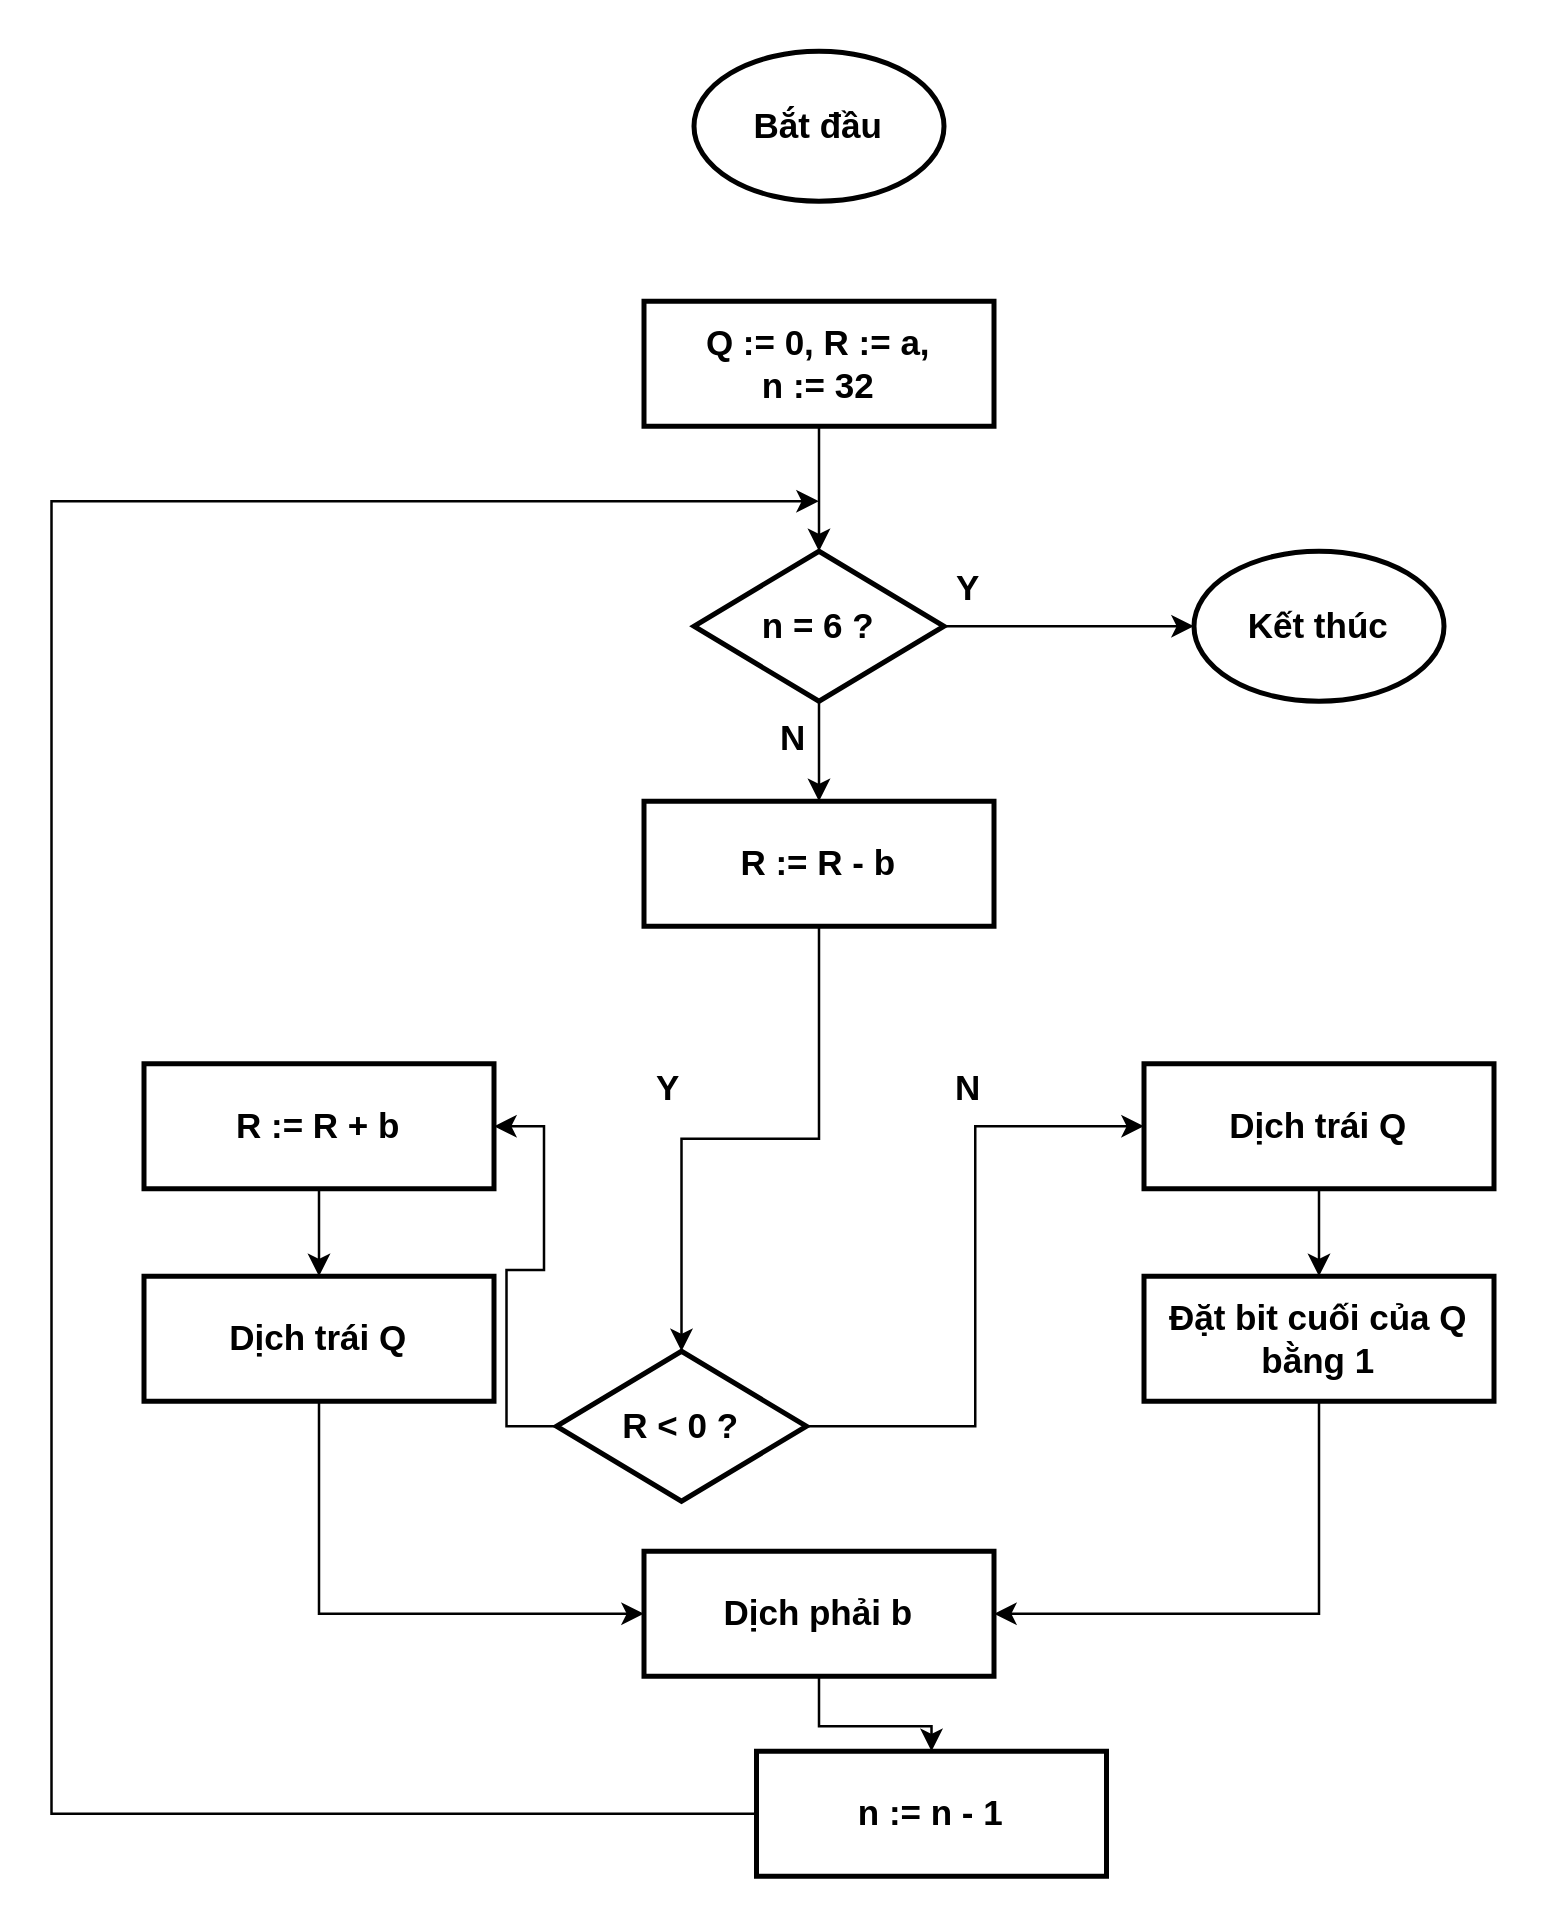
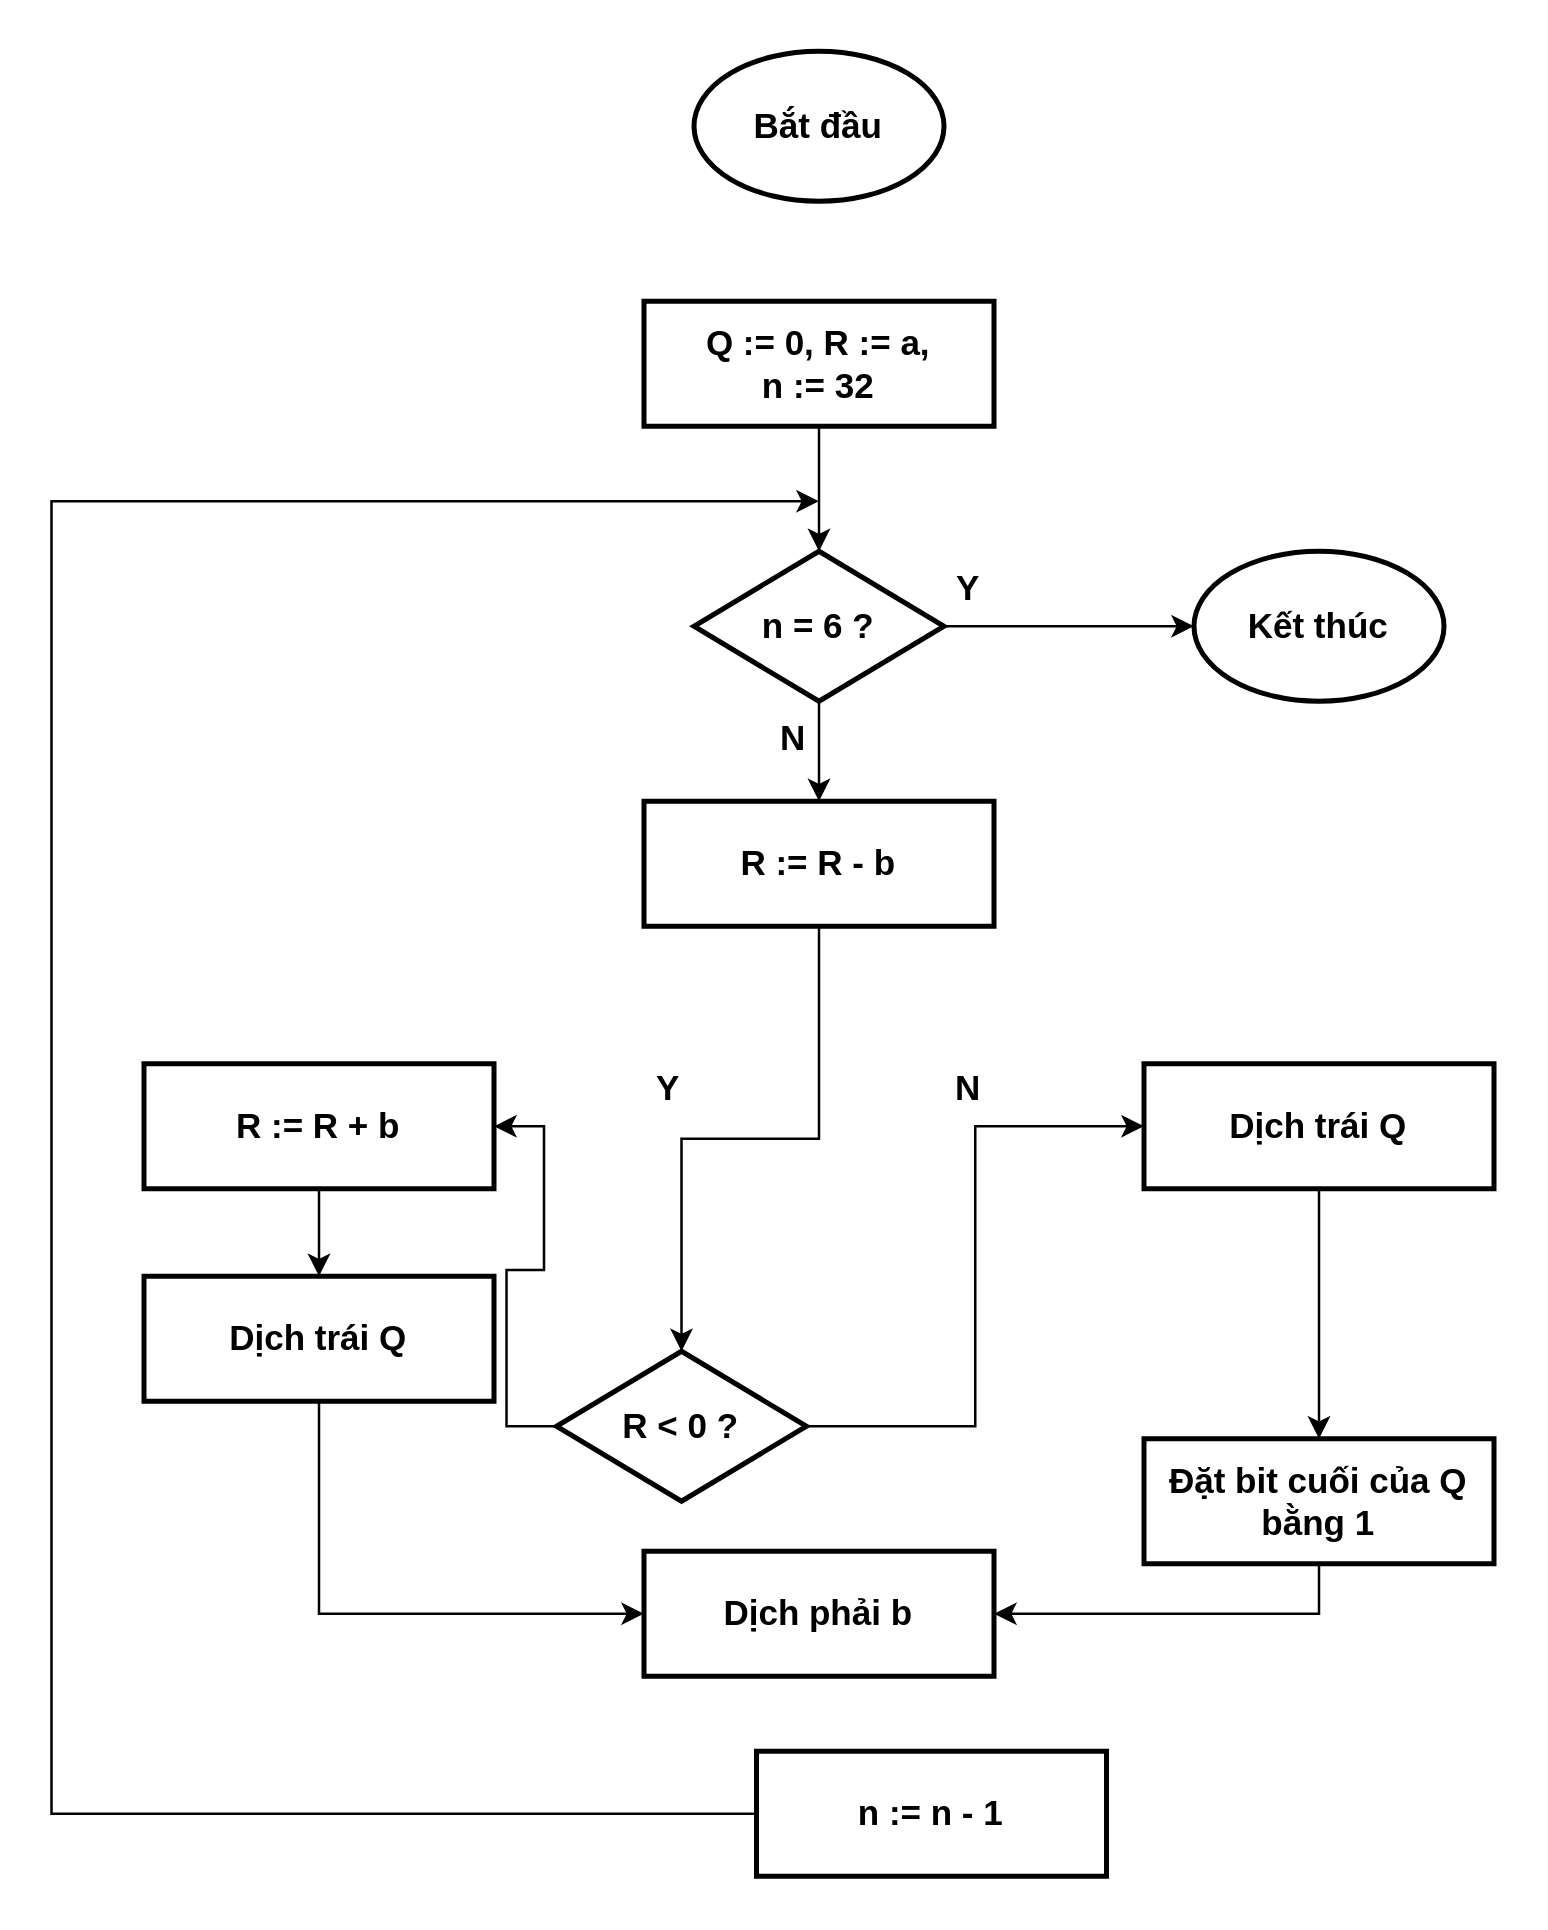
node "Đặt bit cuối của Q bằng 1": moved (1319, 1339) -> (1319, 1501)
edge "Dịch phải b" -> "n := n - 1": removed
